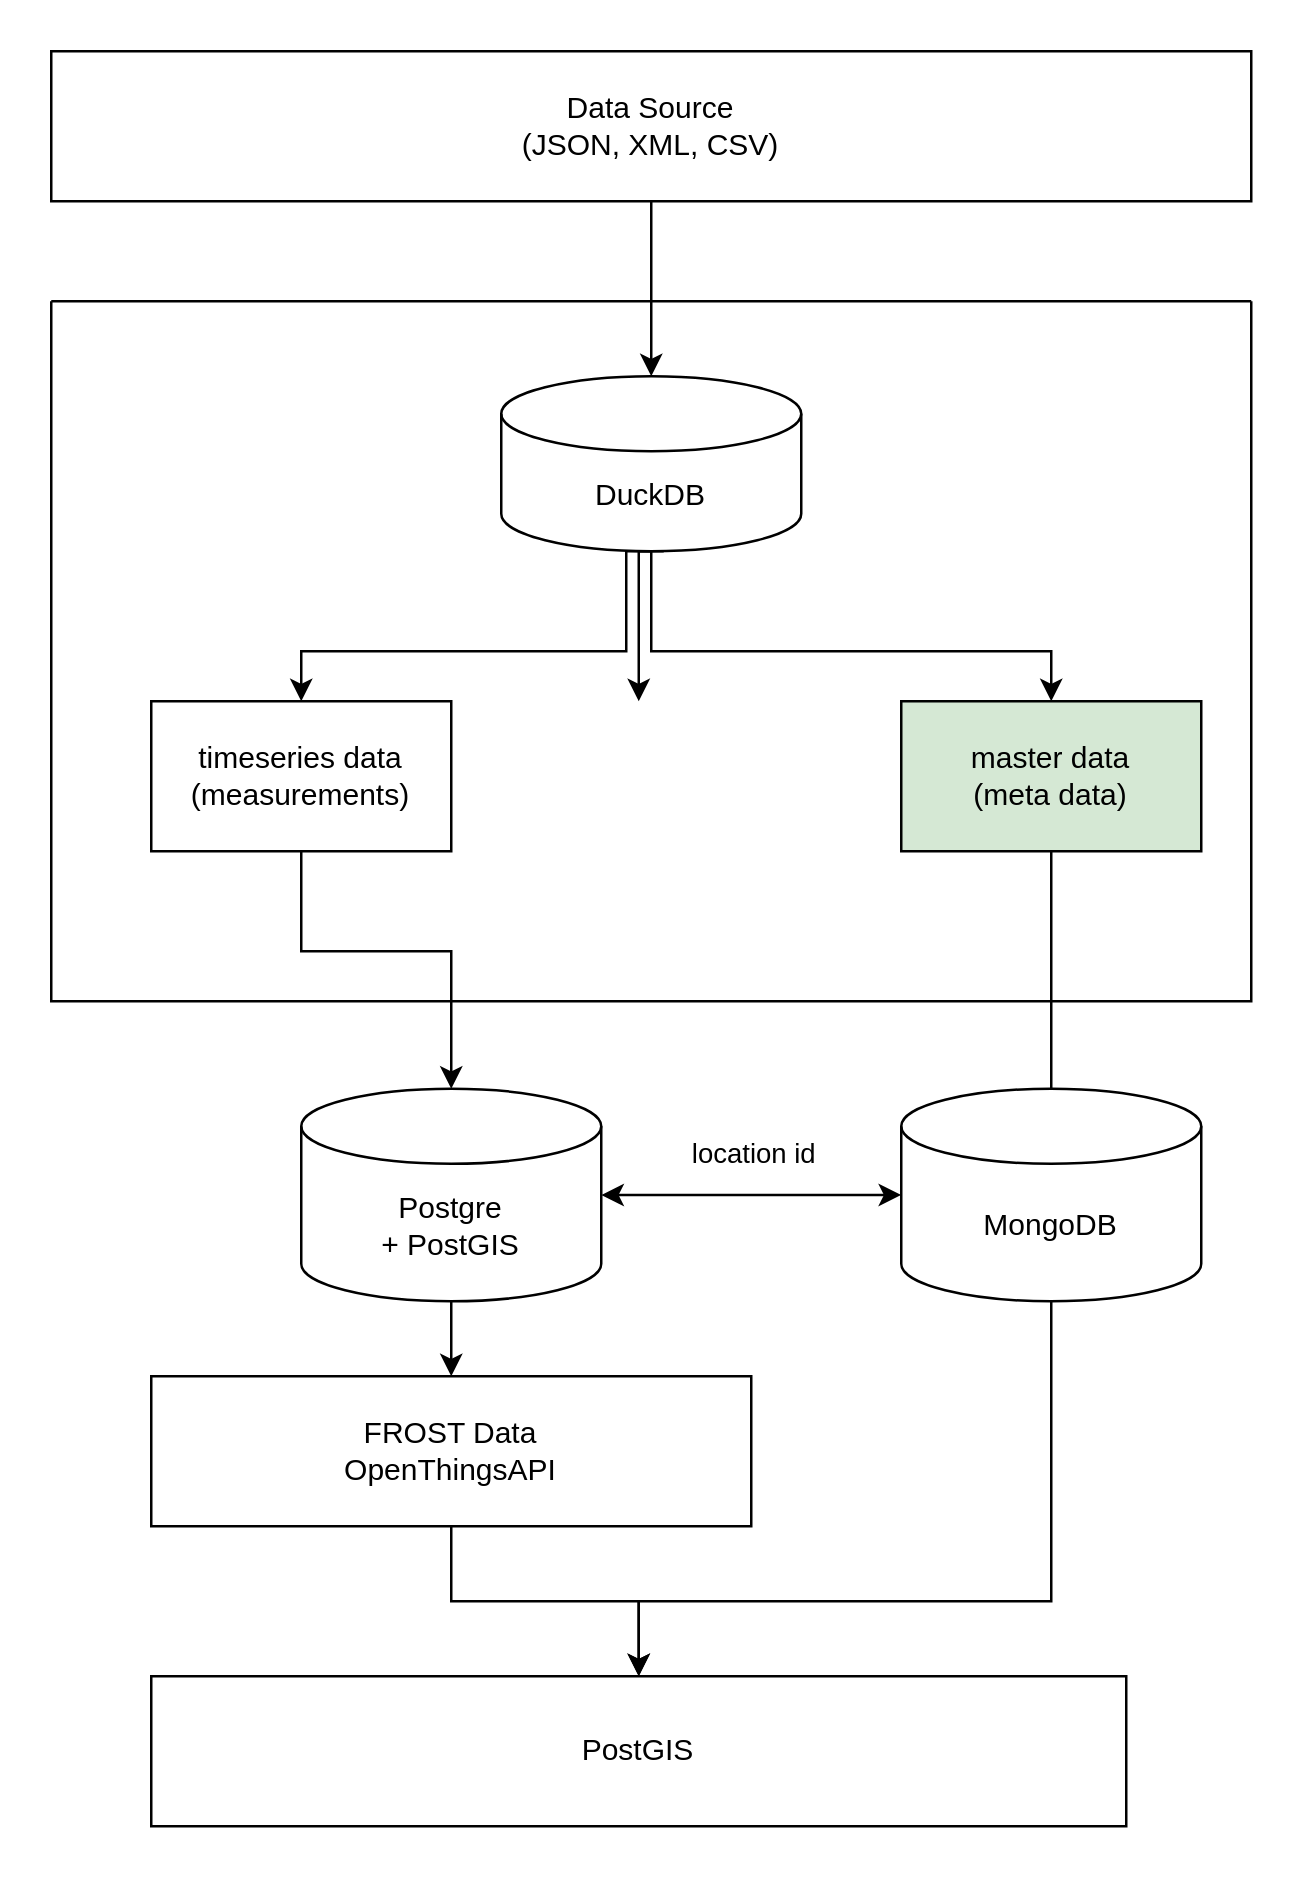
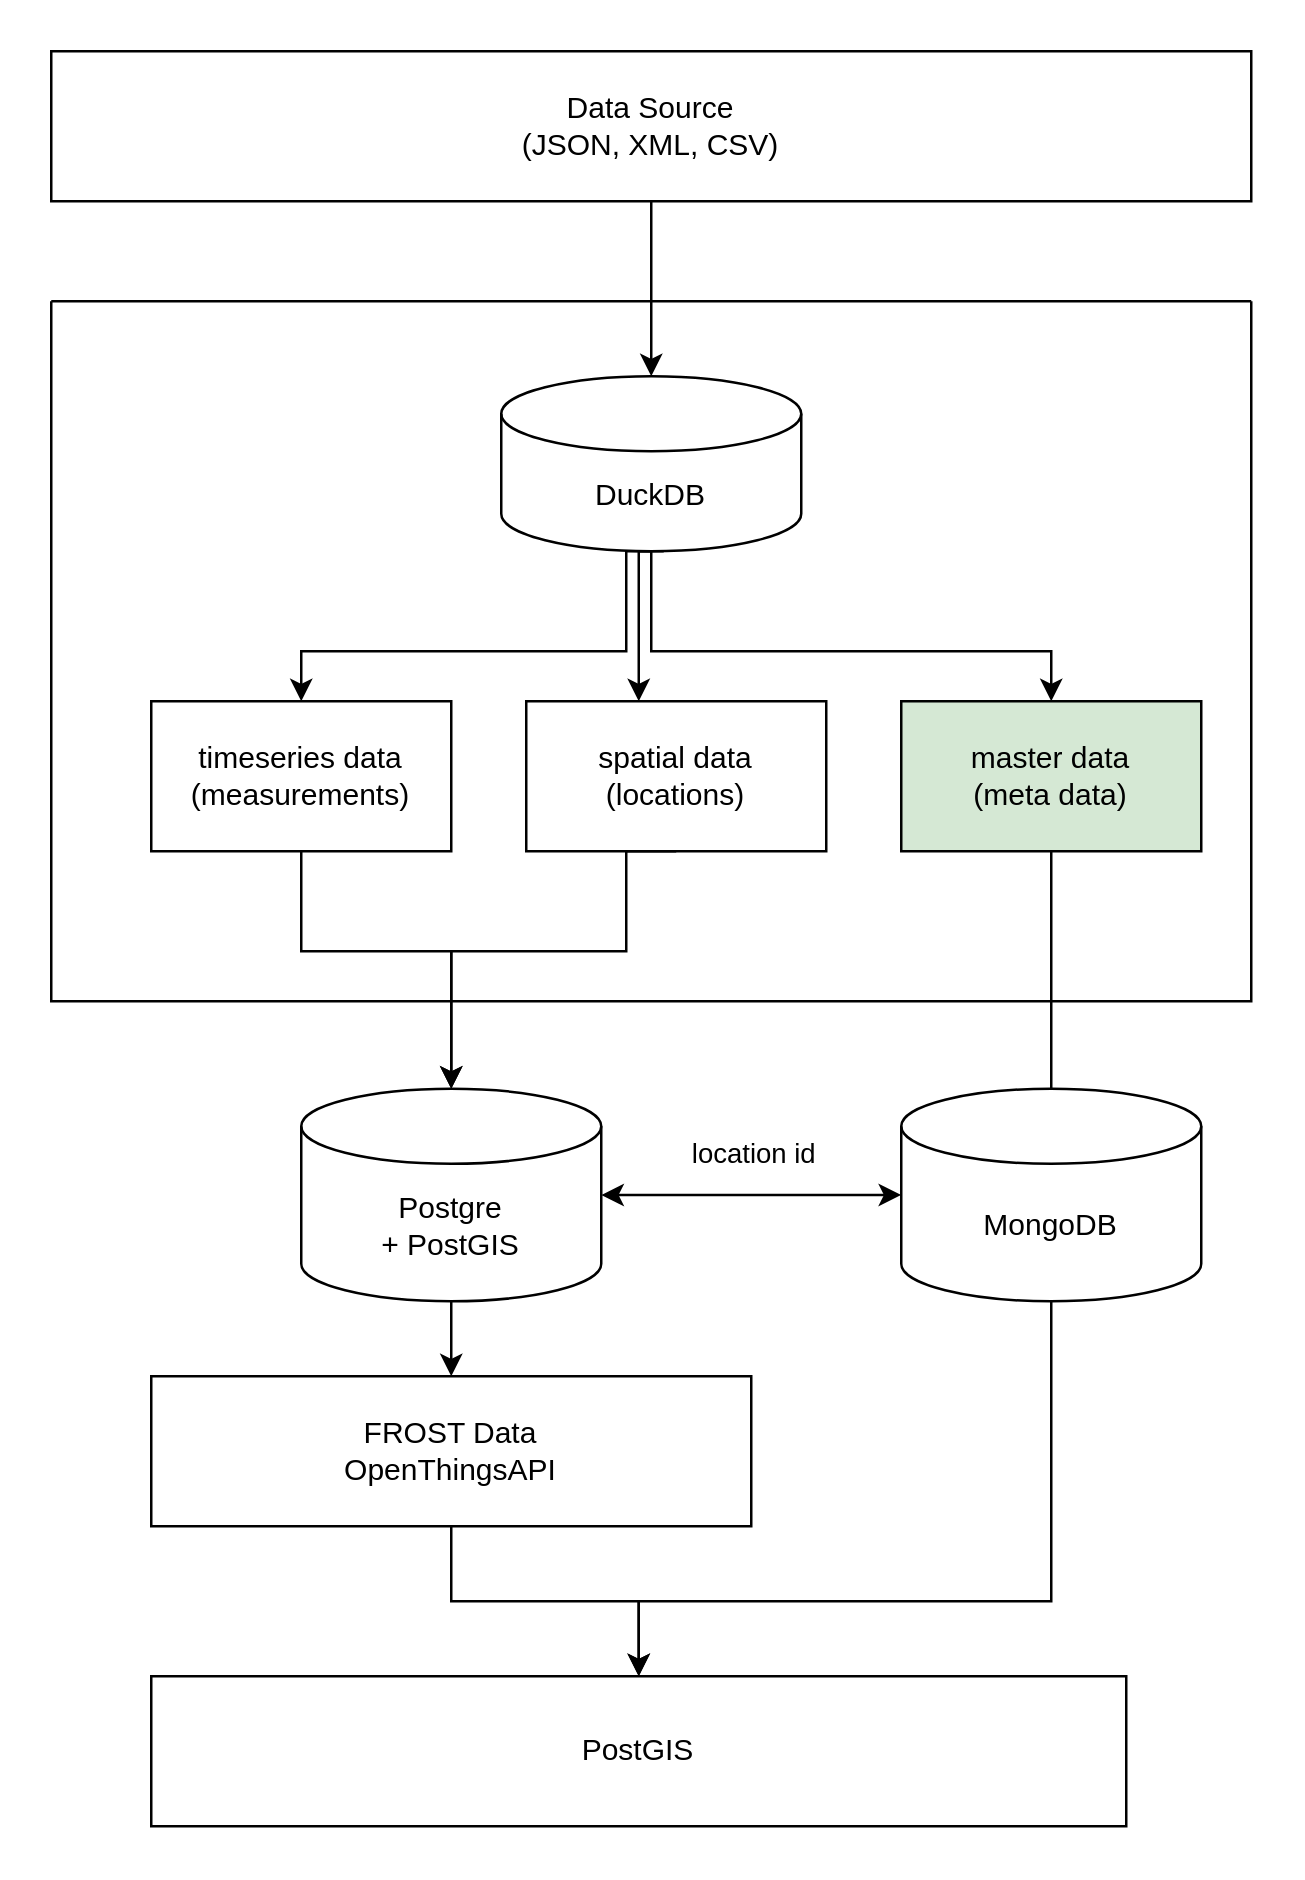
node "spatial data (locations)": added
edge "spatial data (locations)" -> "Postgre + PostGIS": added
